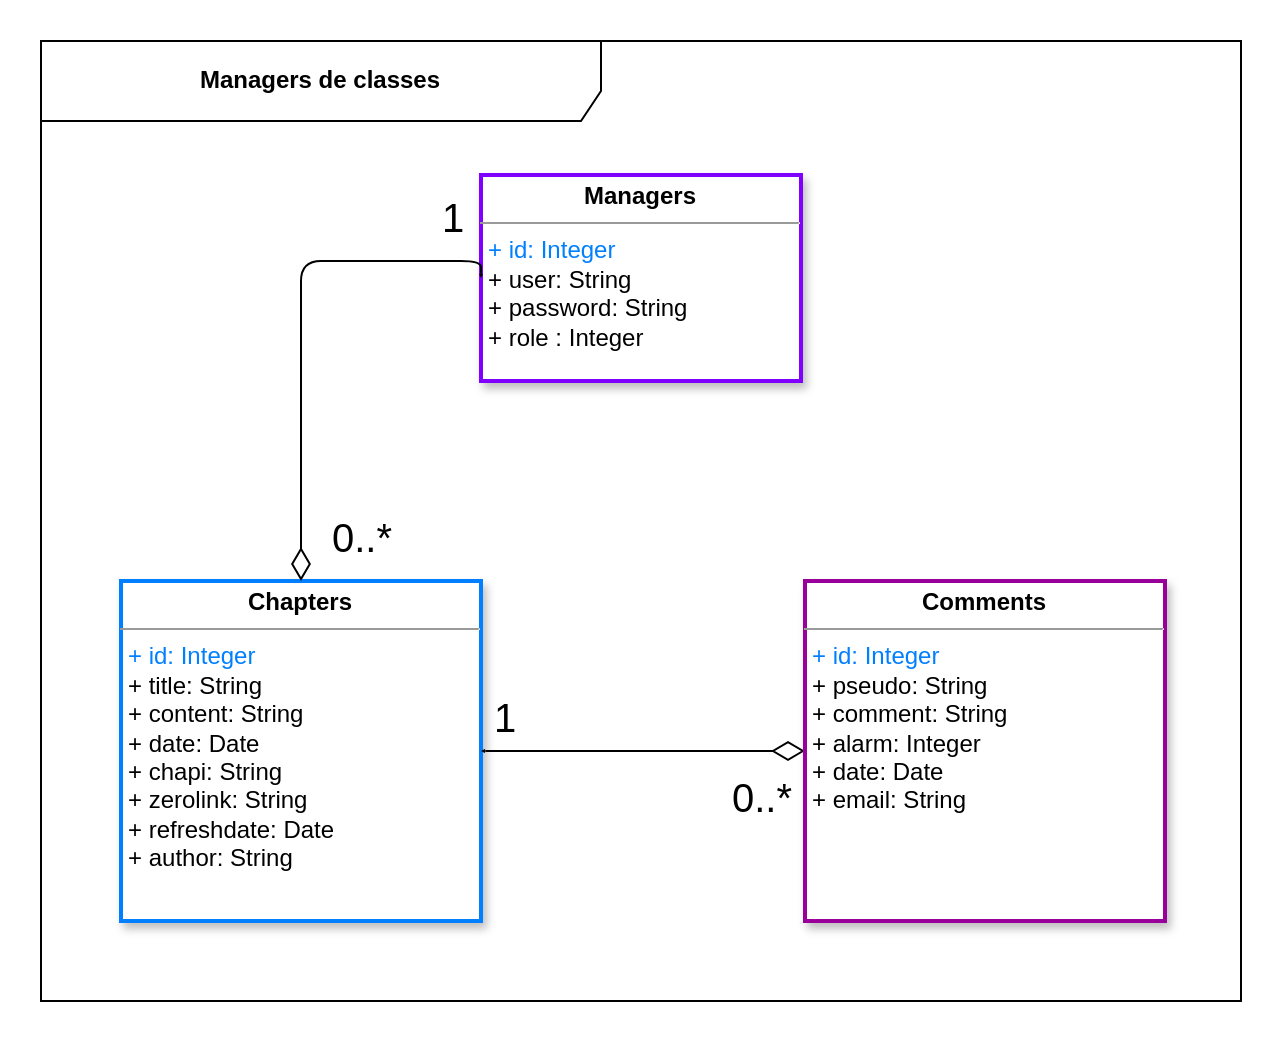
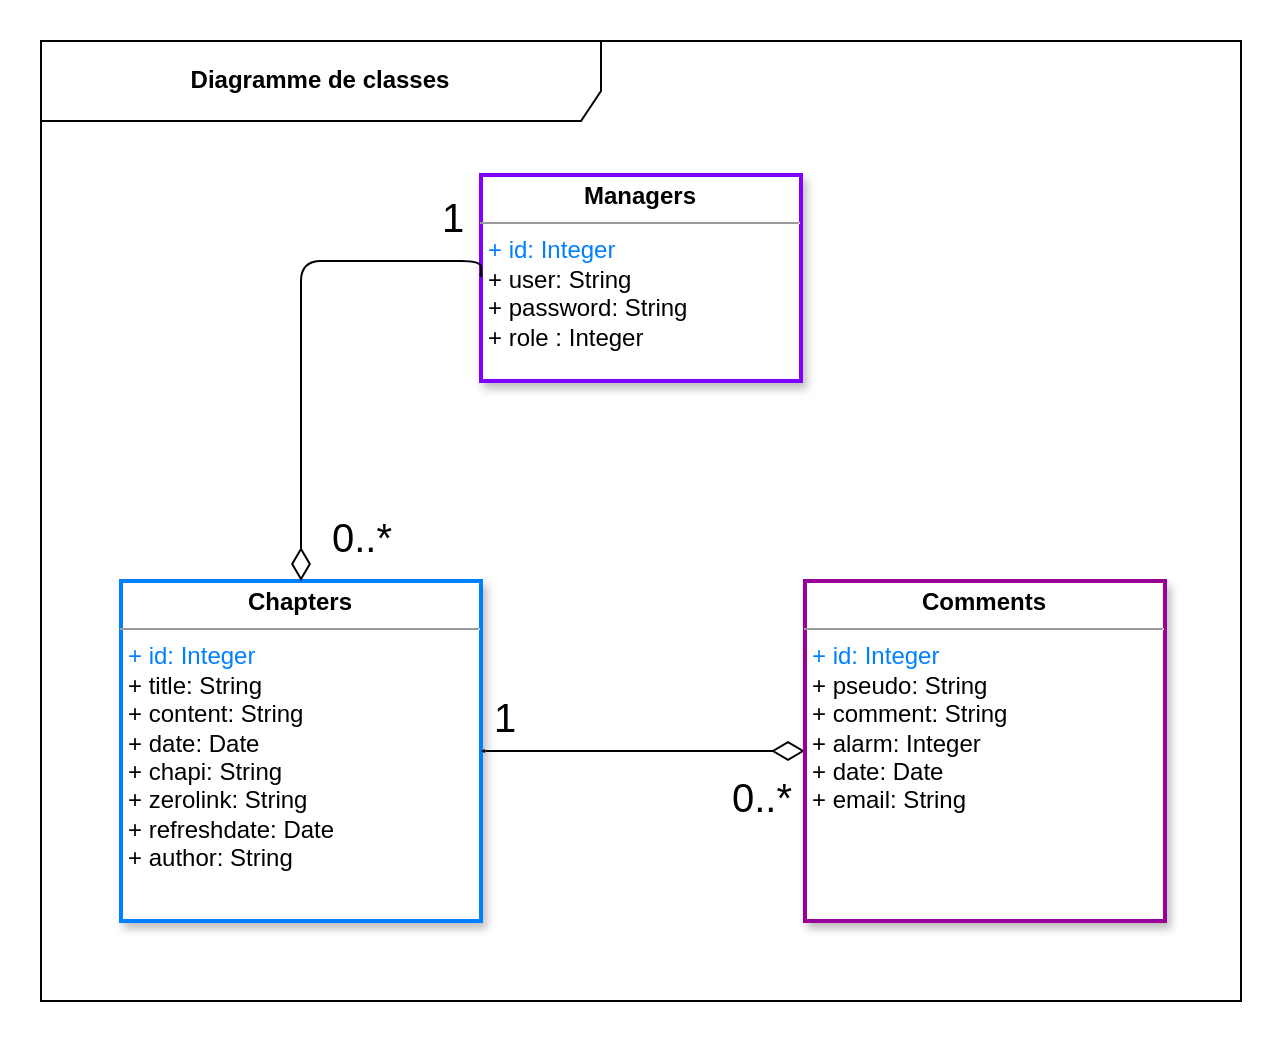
node "Managers de classes": label "Managers de classes" -> "Diagramme de classes"
